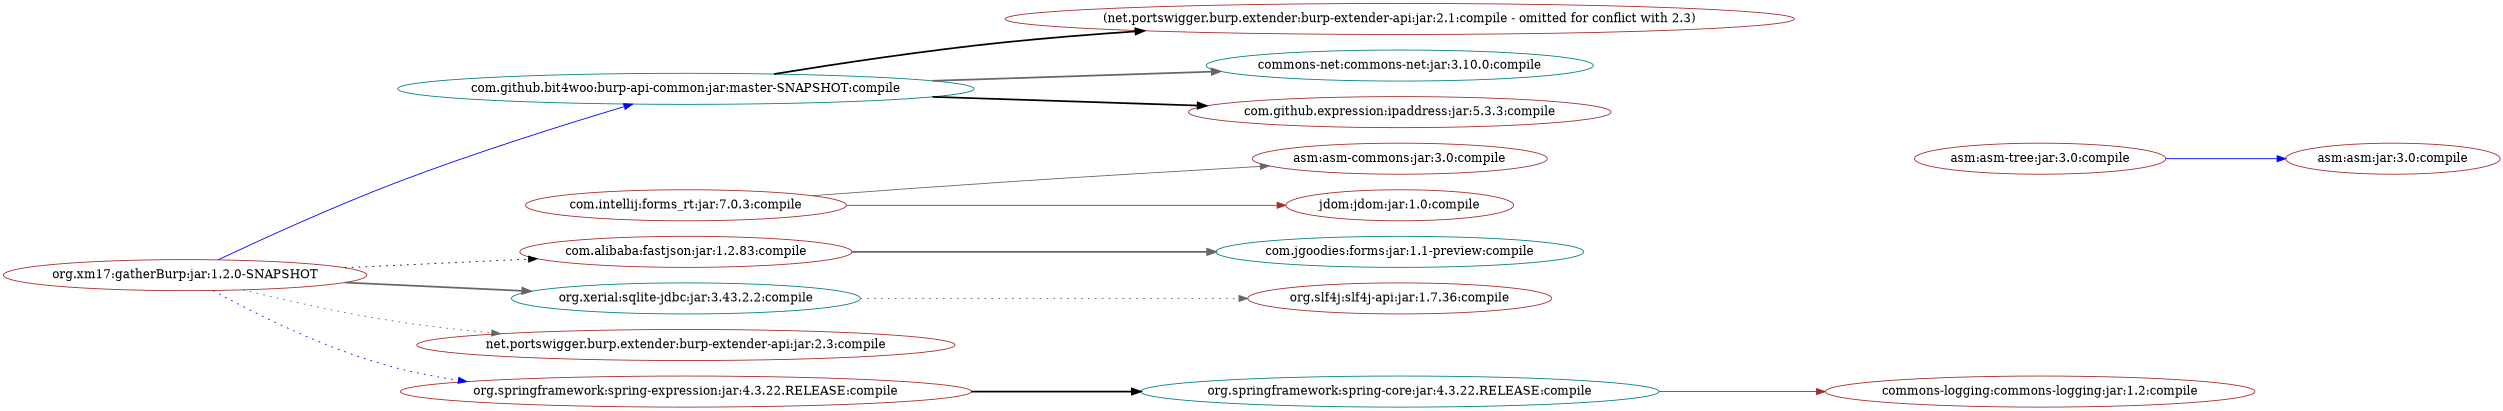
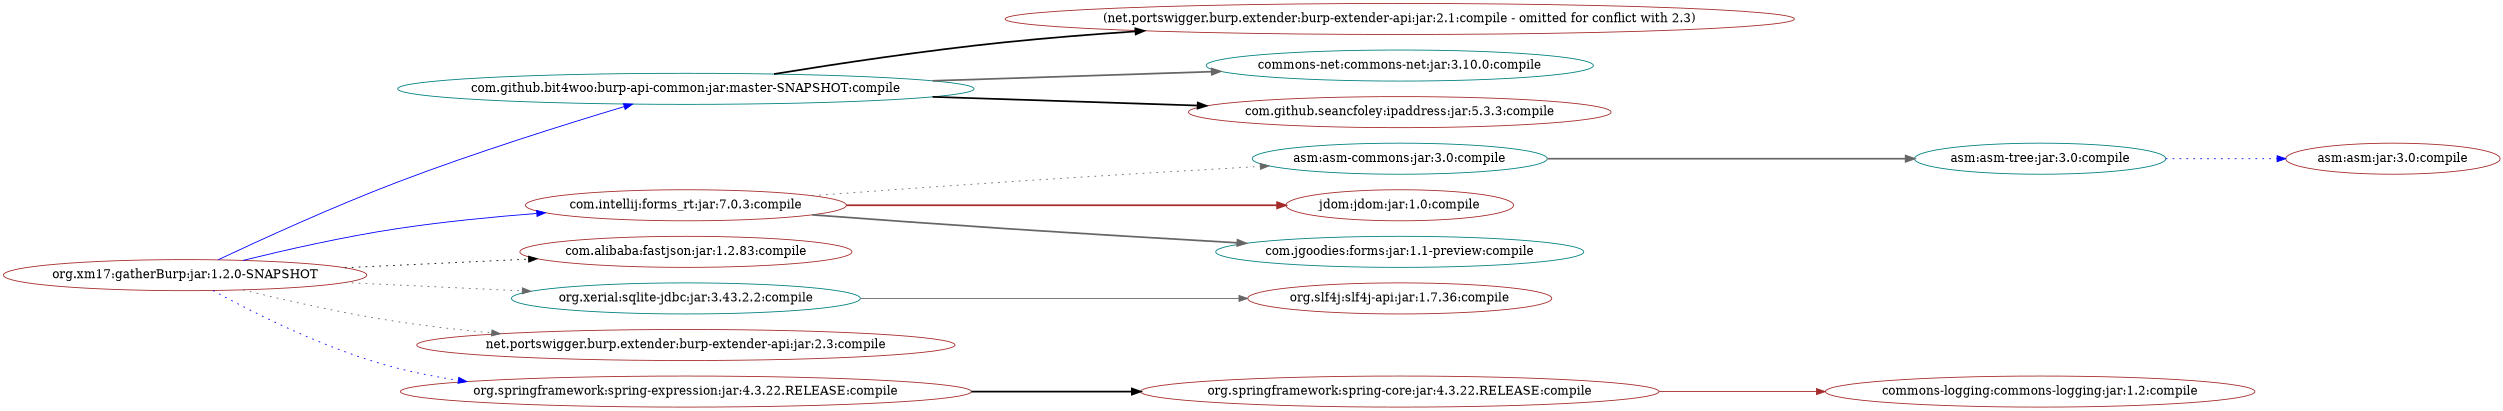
node "com.github.expression:ipaddress:jar:5.3.3:compile": label "com.github.expression:ipaddress:jar:5.3.3:compile" -> "com.github.seancfoley:ipaddress:jar:5.3.3:compile"
node "asm:asm-commons:jar:3.0:compile": color brown -> teal
edge "asm:asm-commons:jar:3.0:compile" -> "asm:asm-tree:jar:3.0:compile": added
node "asm:asm-tree:jar:3.0:compile": color brown -> teal
edge "asm:asm-tree:jar:3.0:compile" -> "asm:asm:jar:3.0:compile": style solid -> dotted
edge "com.intellij:forms_rt:jar:7.0.3:compile" -> "asm:asm-commons:jar:3.0:compile": style solid -> dotted
edge "com.intellij:forms_rt:jar:7.0.3:compile" -> "jdom:jdom:jar:1.0:compile": style solid -> bold
edge "org.xm17:gatherBurp:jar:1.2.0-SNAPSHOT" -> "com.intellij:forms_rt:jar:7.0.3:compile": added
edge "com.alibaba:fastjson:jar:1.2.83:compile" -> "com.jgoodies:forms:jar:1.1-preview:compile": now "com.intellij:forms_rt:jar:7.0.3:compile" -> "com.jgoodies:forms:jar:1.1-preview:compile"
edge "org.xm17:gatherBurp:jar:1.2.0-SNAPSHOT" -> "org.xerial:sqlite-jdbc:jar:3.43.2.2:compile": style bold -> dotted
edge "org.xerial:sqlite-jdbc:jar:3.43.2.2:compile" -> "org.slf4j:slf4j-api:jar:1.7.36:compile": style dotted -> solid
node "org.springframework:spring-core:jar:4.3.22.RELEASE:compile": color teal -> brown
